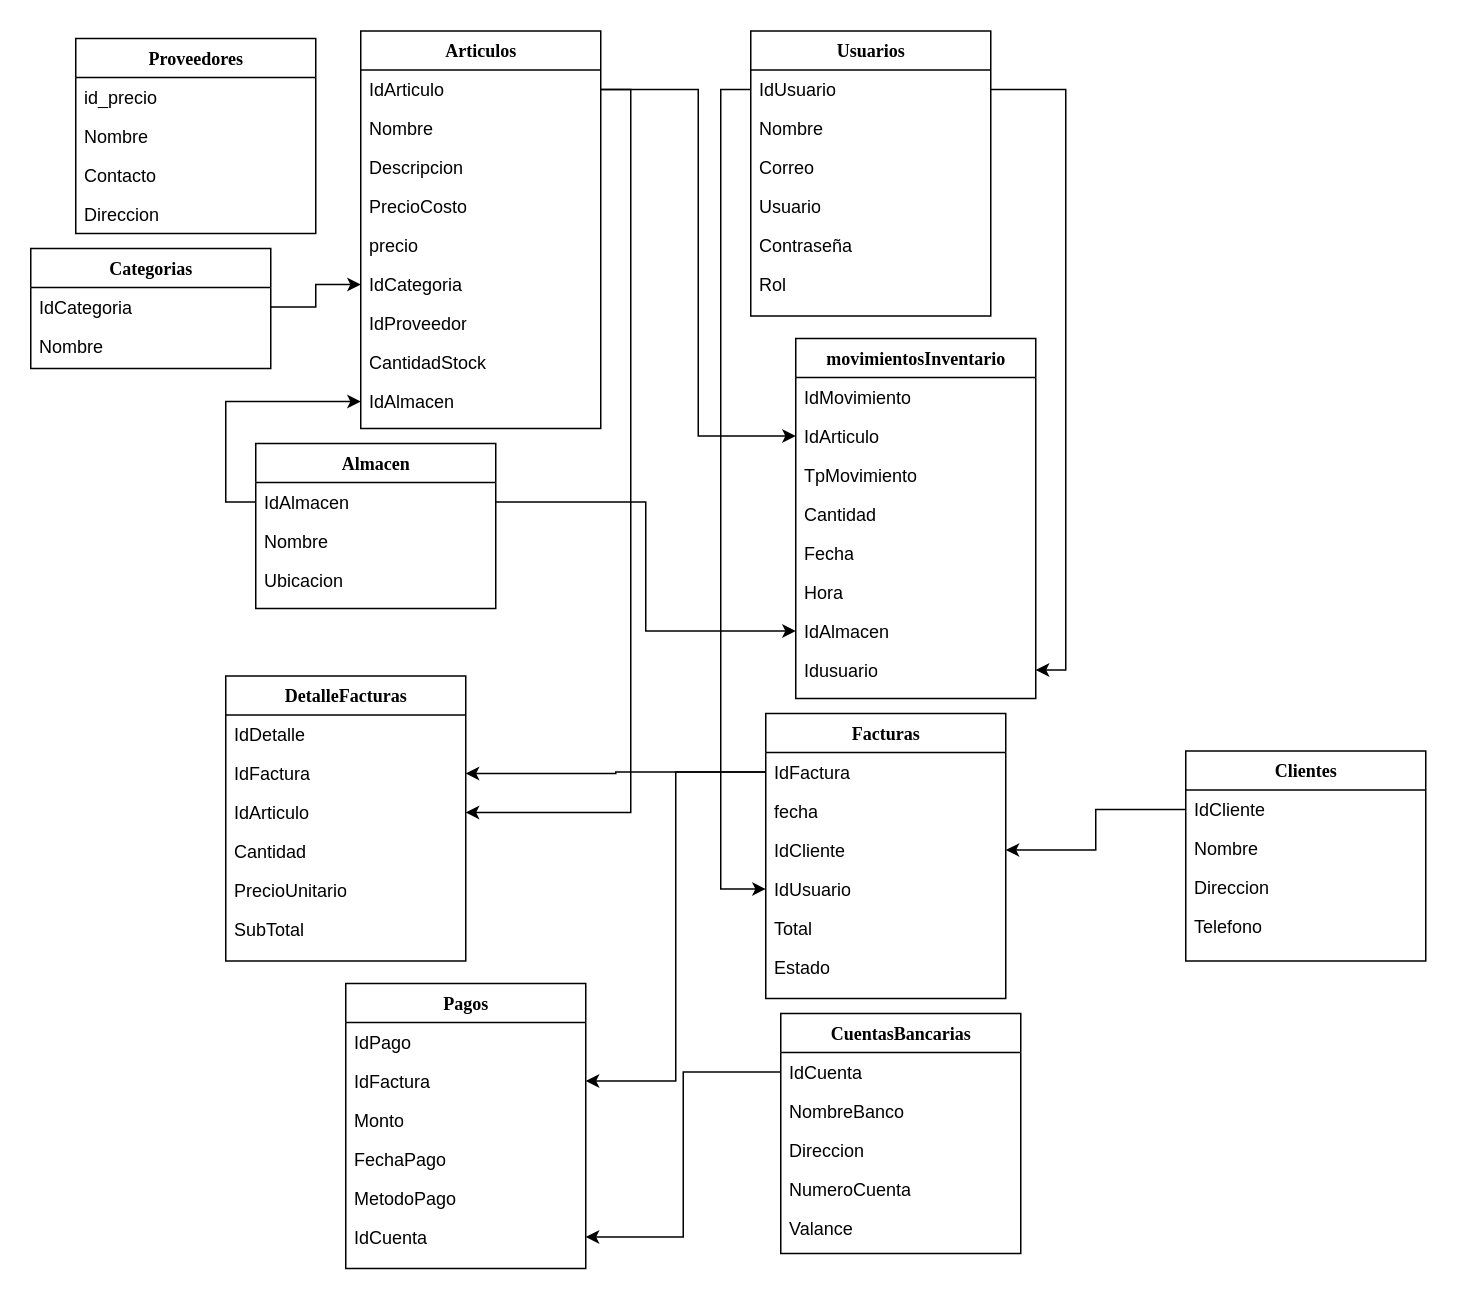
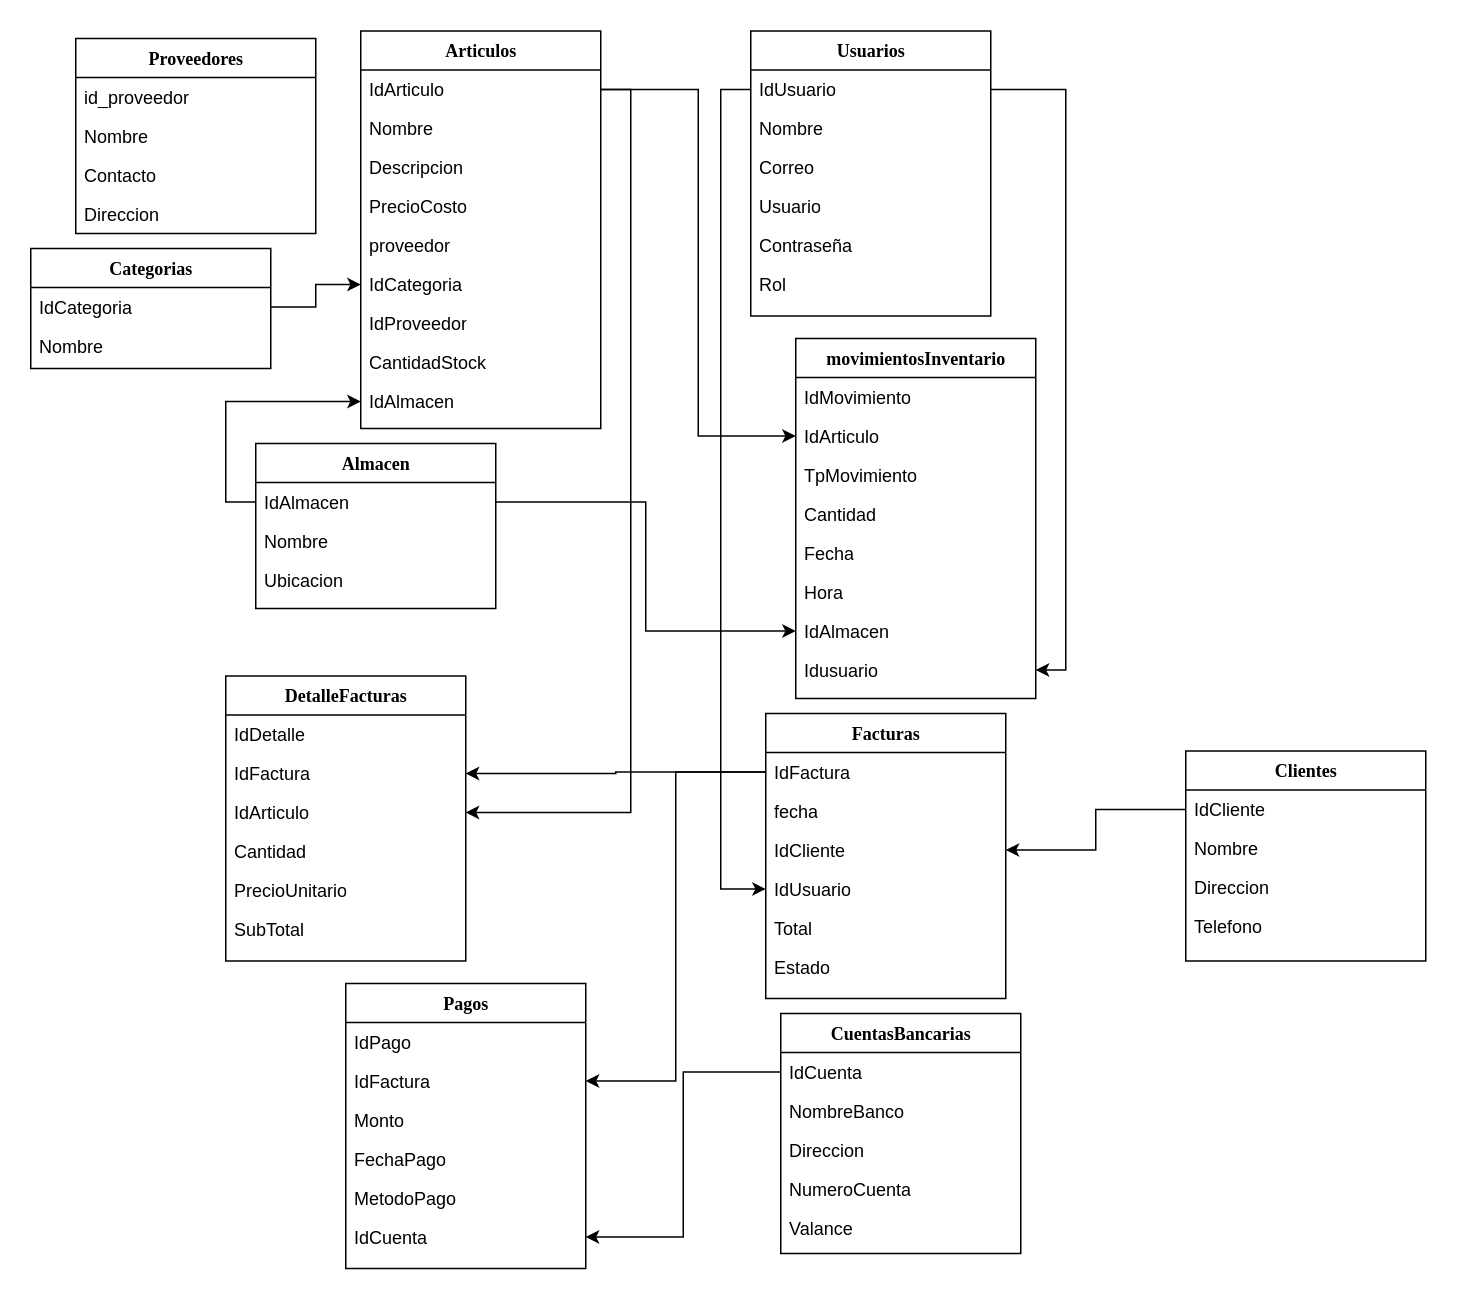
node "id_precio": label "id_precio" -> "id_proveedor"
node "precio": label "precio" -> "proveedor"
